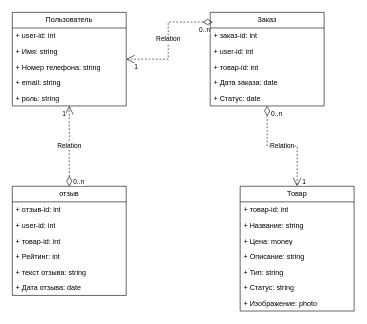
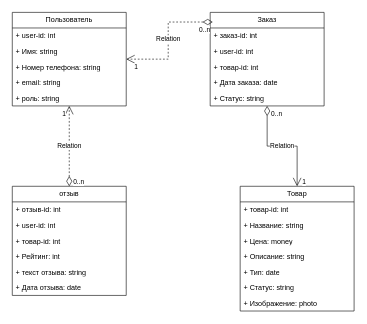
node "+ Статус: date": label "+ Статус: date" -> "+ Статус: string"
edge "Заказ" -- "Товар": style dashed -> solid
node "+ Тип: string": label "+ Тип: string" -> "+ Тип: date"
